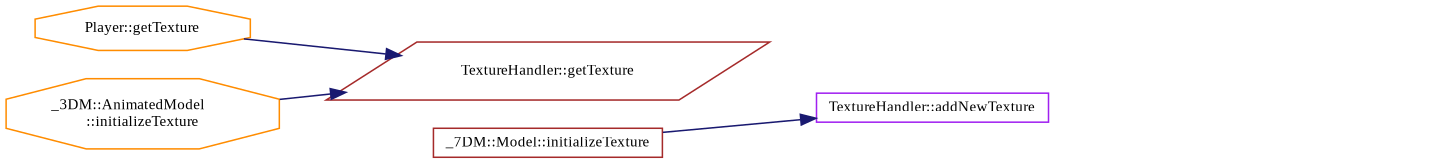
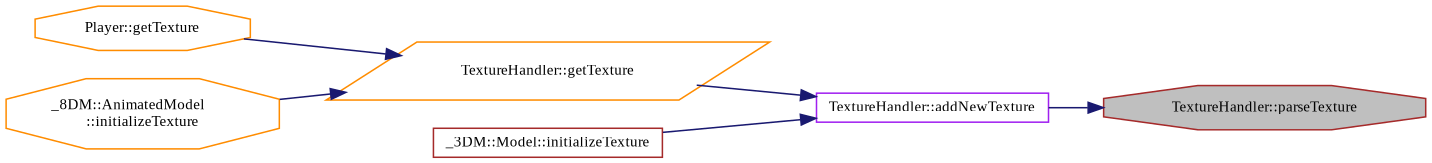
node "TextureHandler::getTexture": color brown -> darkorange
edge "TextureHandler::getTexture" -> "TextureHandler::addNewTexture": added
node "TextureHandler::parseTexture": added
node "_3DM::AnimatedModel ::initializeTexture": label "_3DM::AnimatedModel ::initializeTexture" -> "_8DM::AnimatedModel ::initializeTexture"
node "_7DM::Model::initializeTexture": label "_7DM::Model::initializeTexture" -> "_3DM::Model::initializeTexture"
